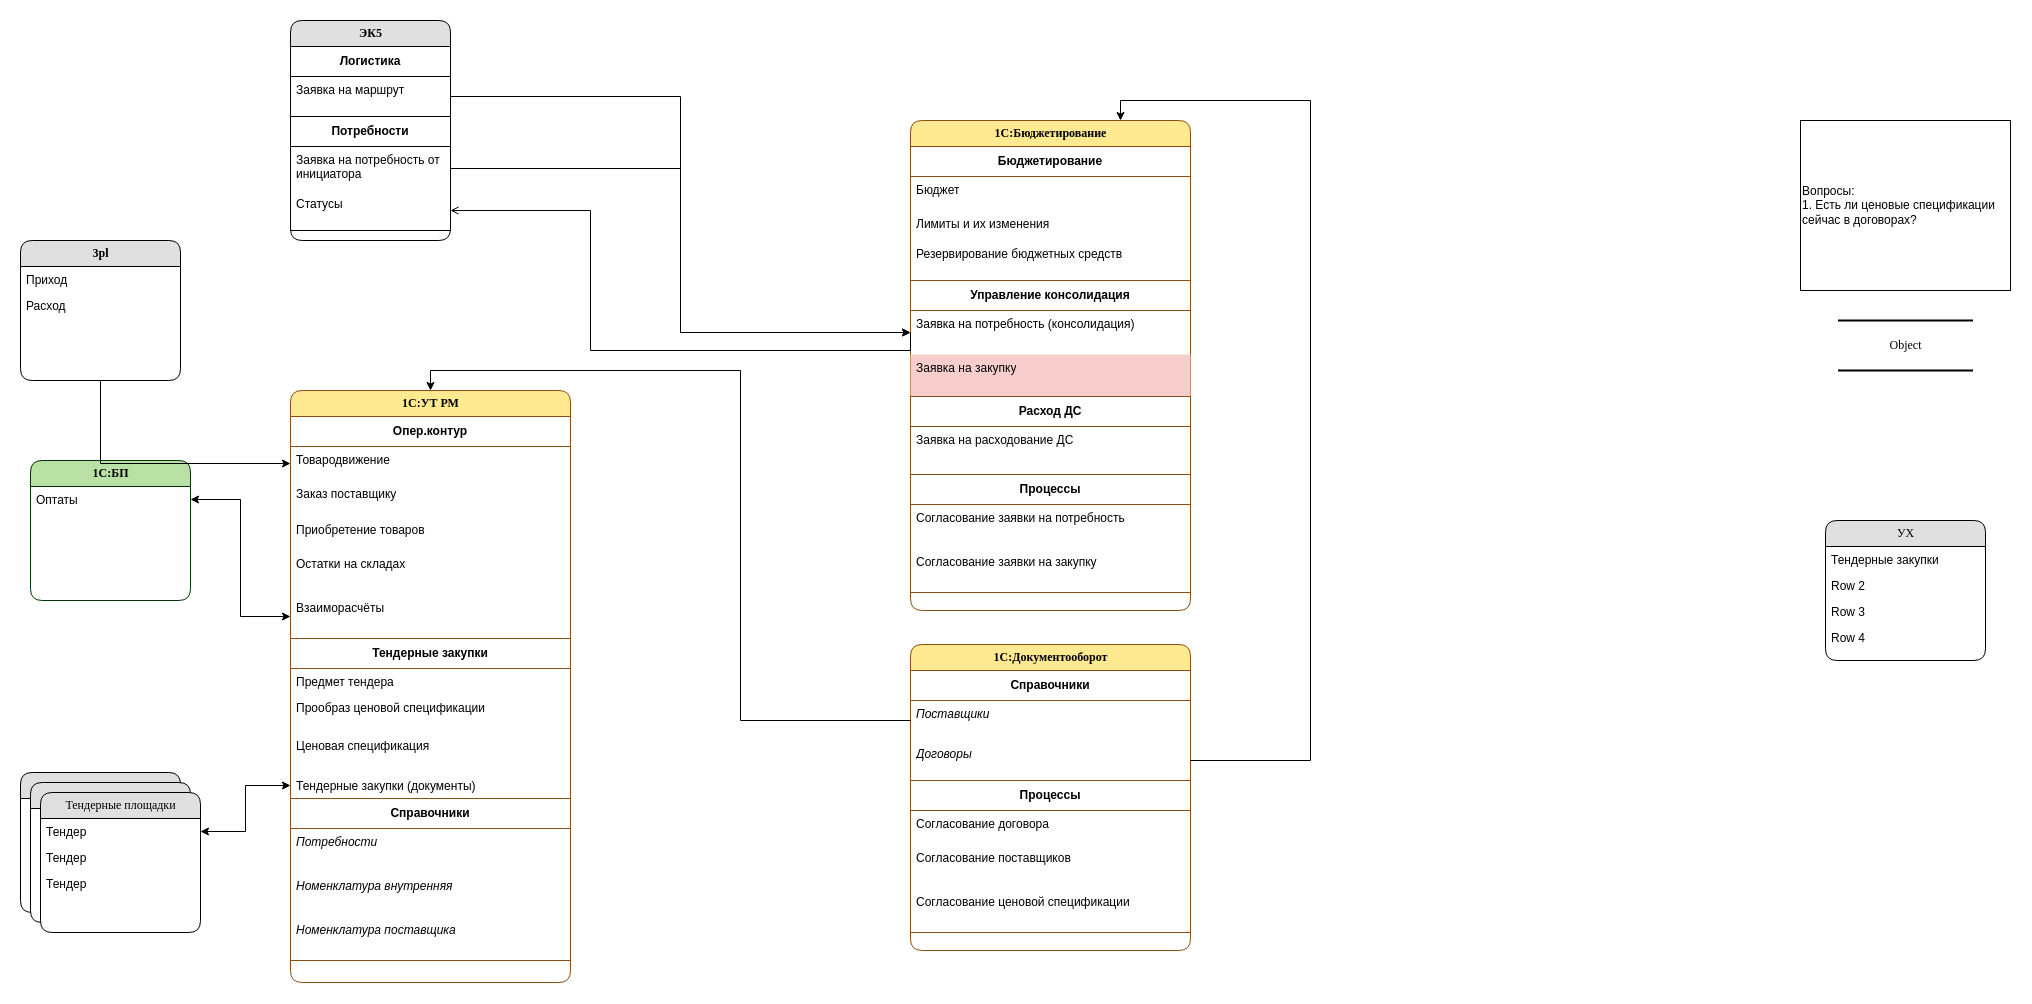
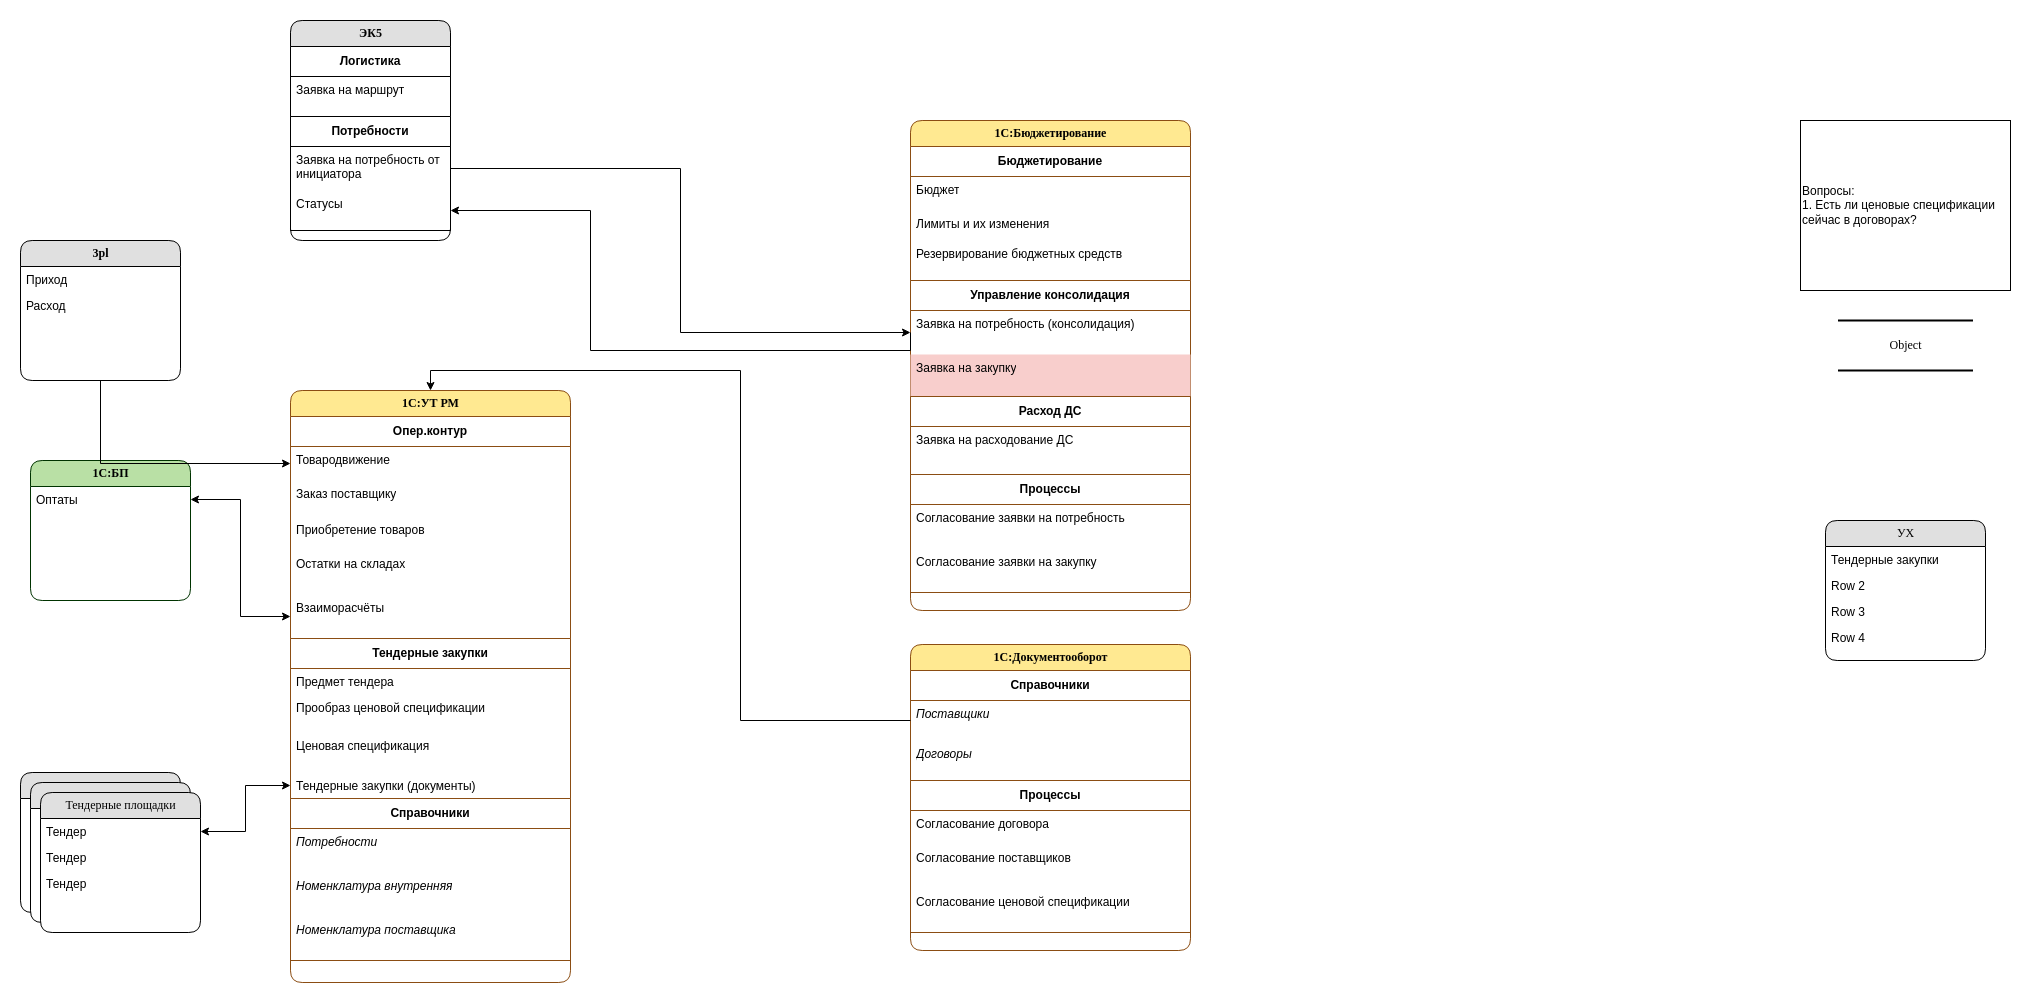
edge "Заявка на маршрут" -> "Заявка на потребность (консолидация)": removed
edge "Заявка на потребность (консолидация)" -> "Статусы": arrowhead open -> classic
edge "Договоры" -> "1С:Бюджетирование": removed
